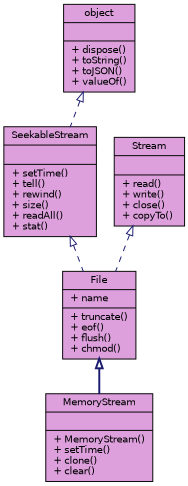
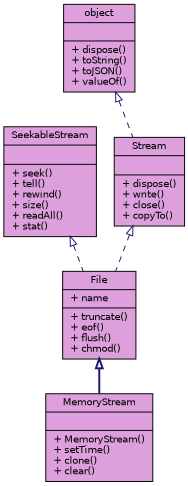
edge "SeekableStream" -> "object": now "Stream" -> "object"
node "SeekableStream": text "+ setTime()" -> "+ seek()"
node "Stream": text "+ read()" -> "+ dispose()"
